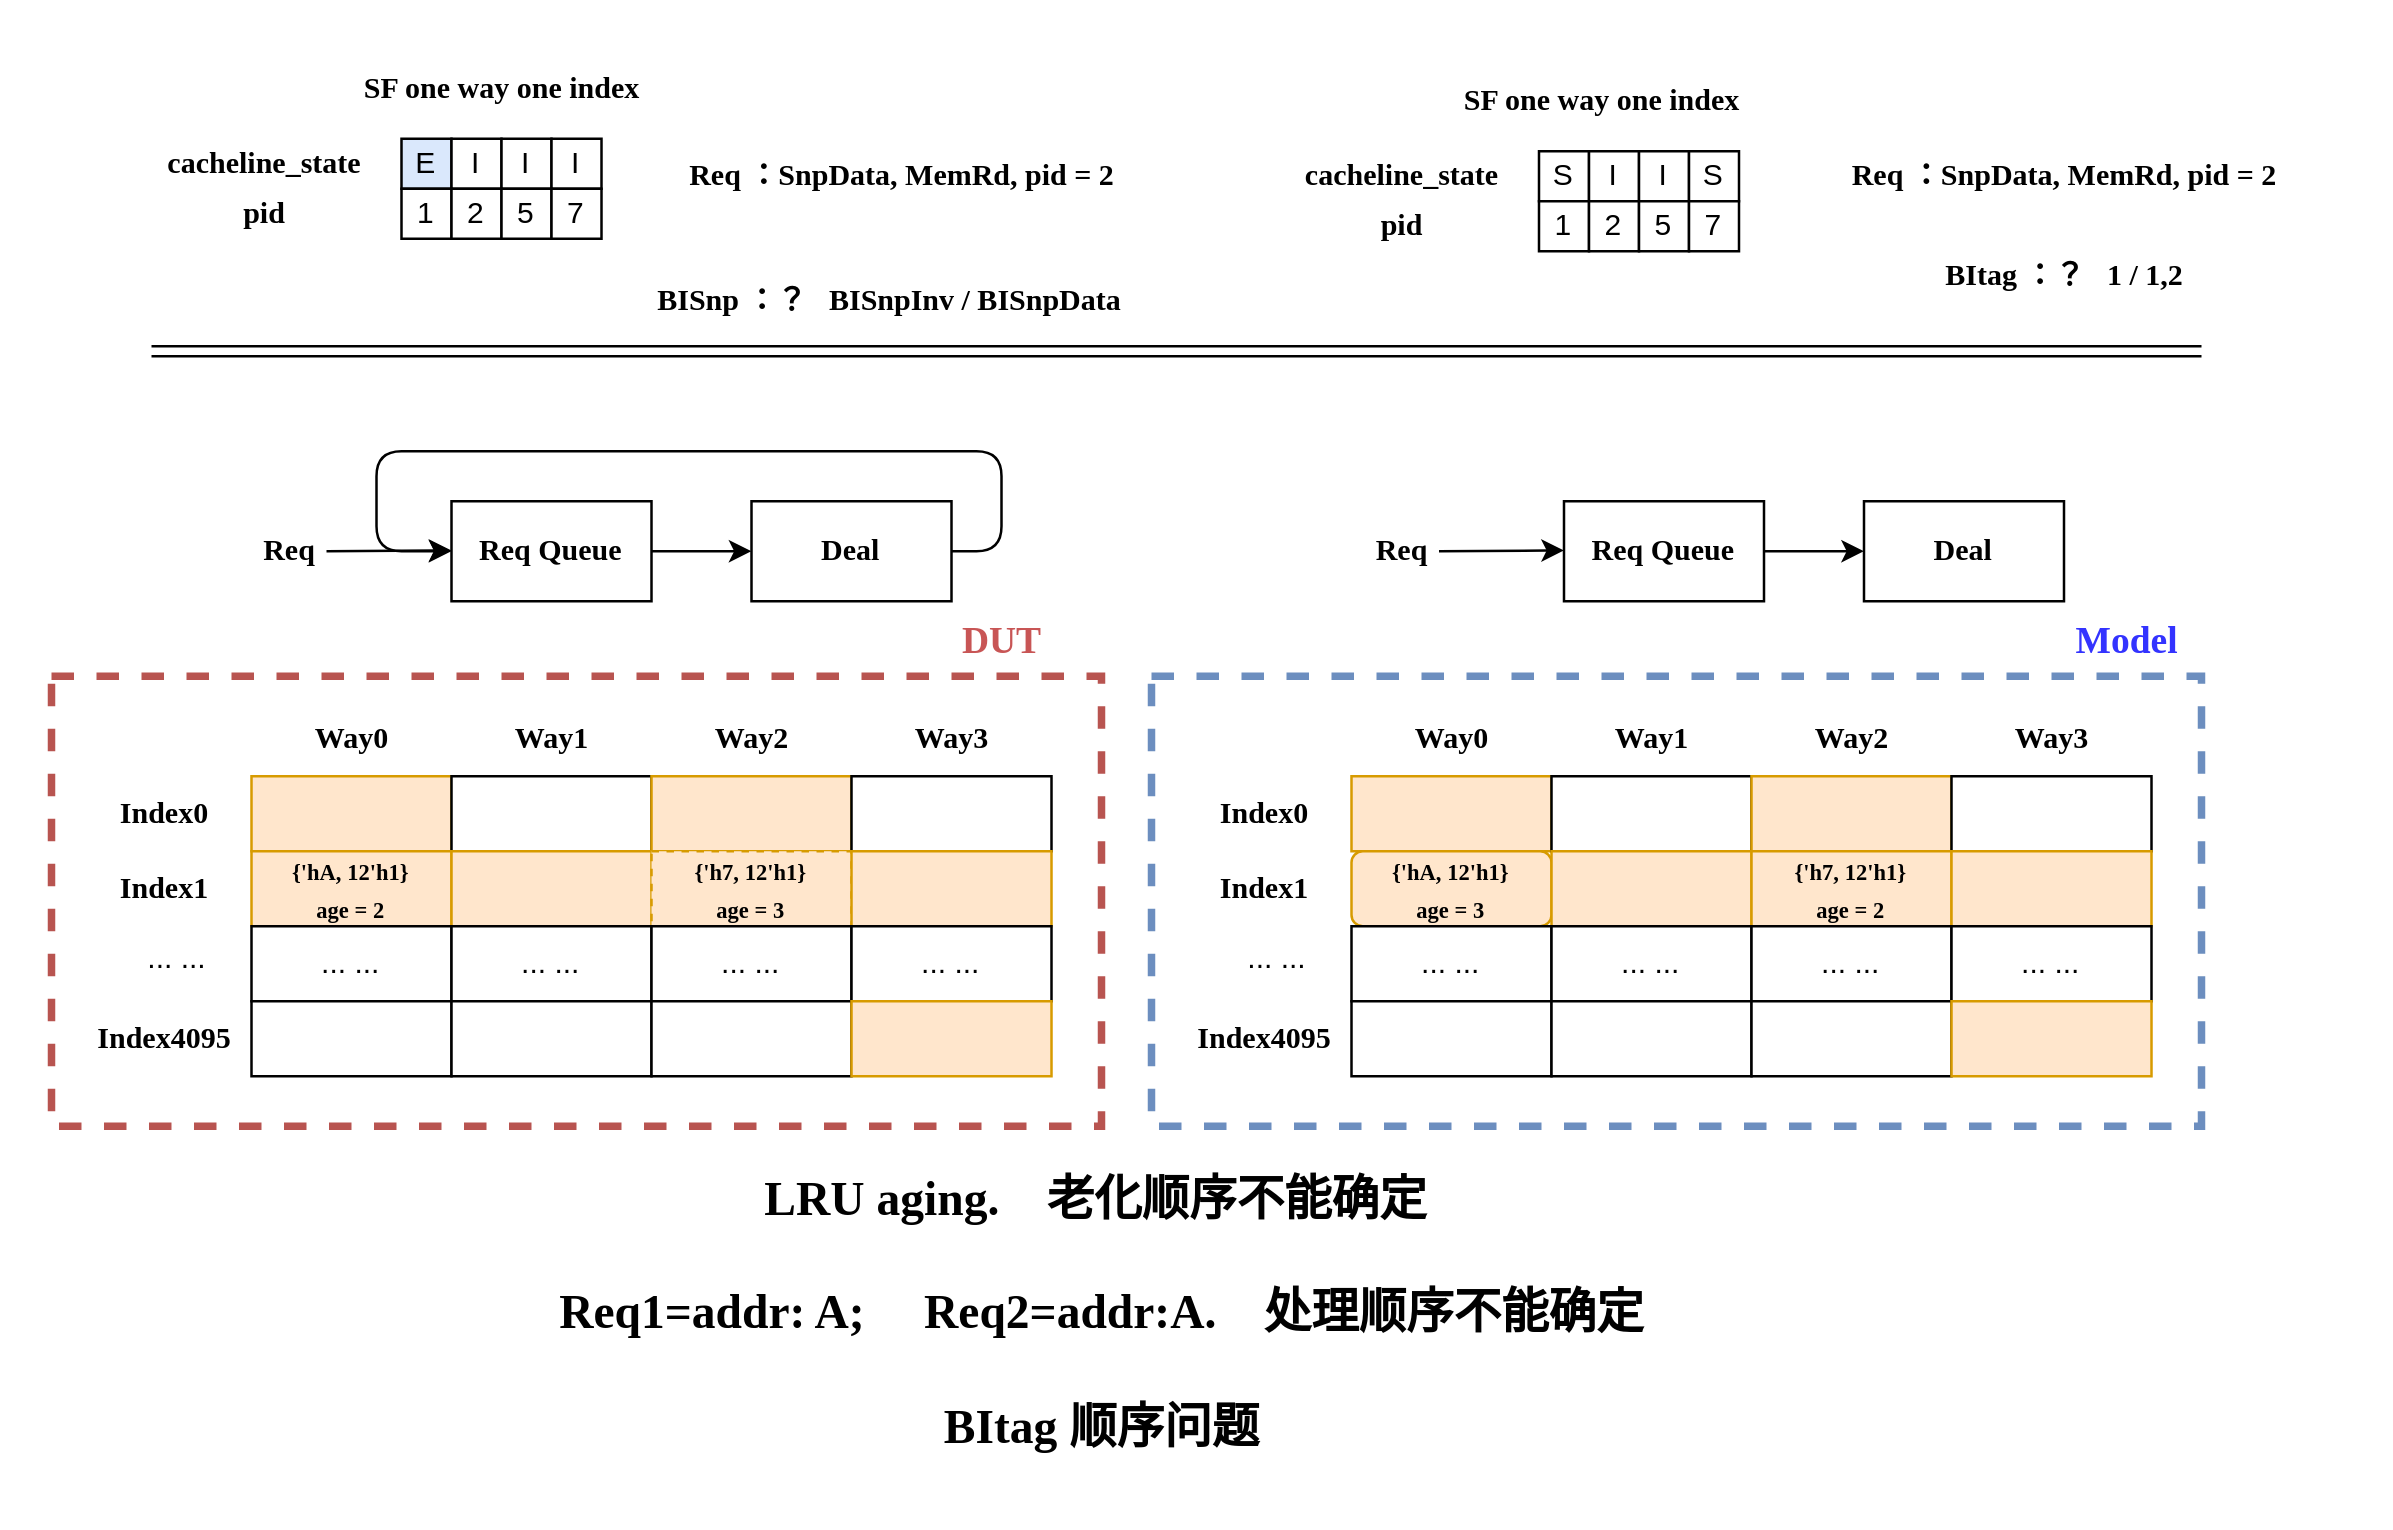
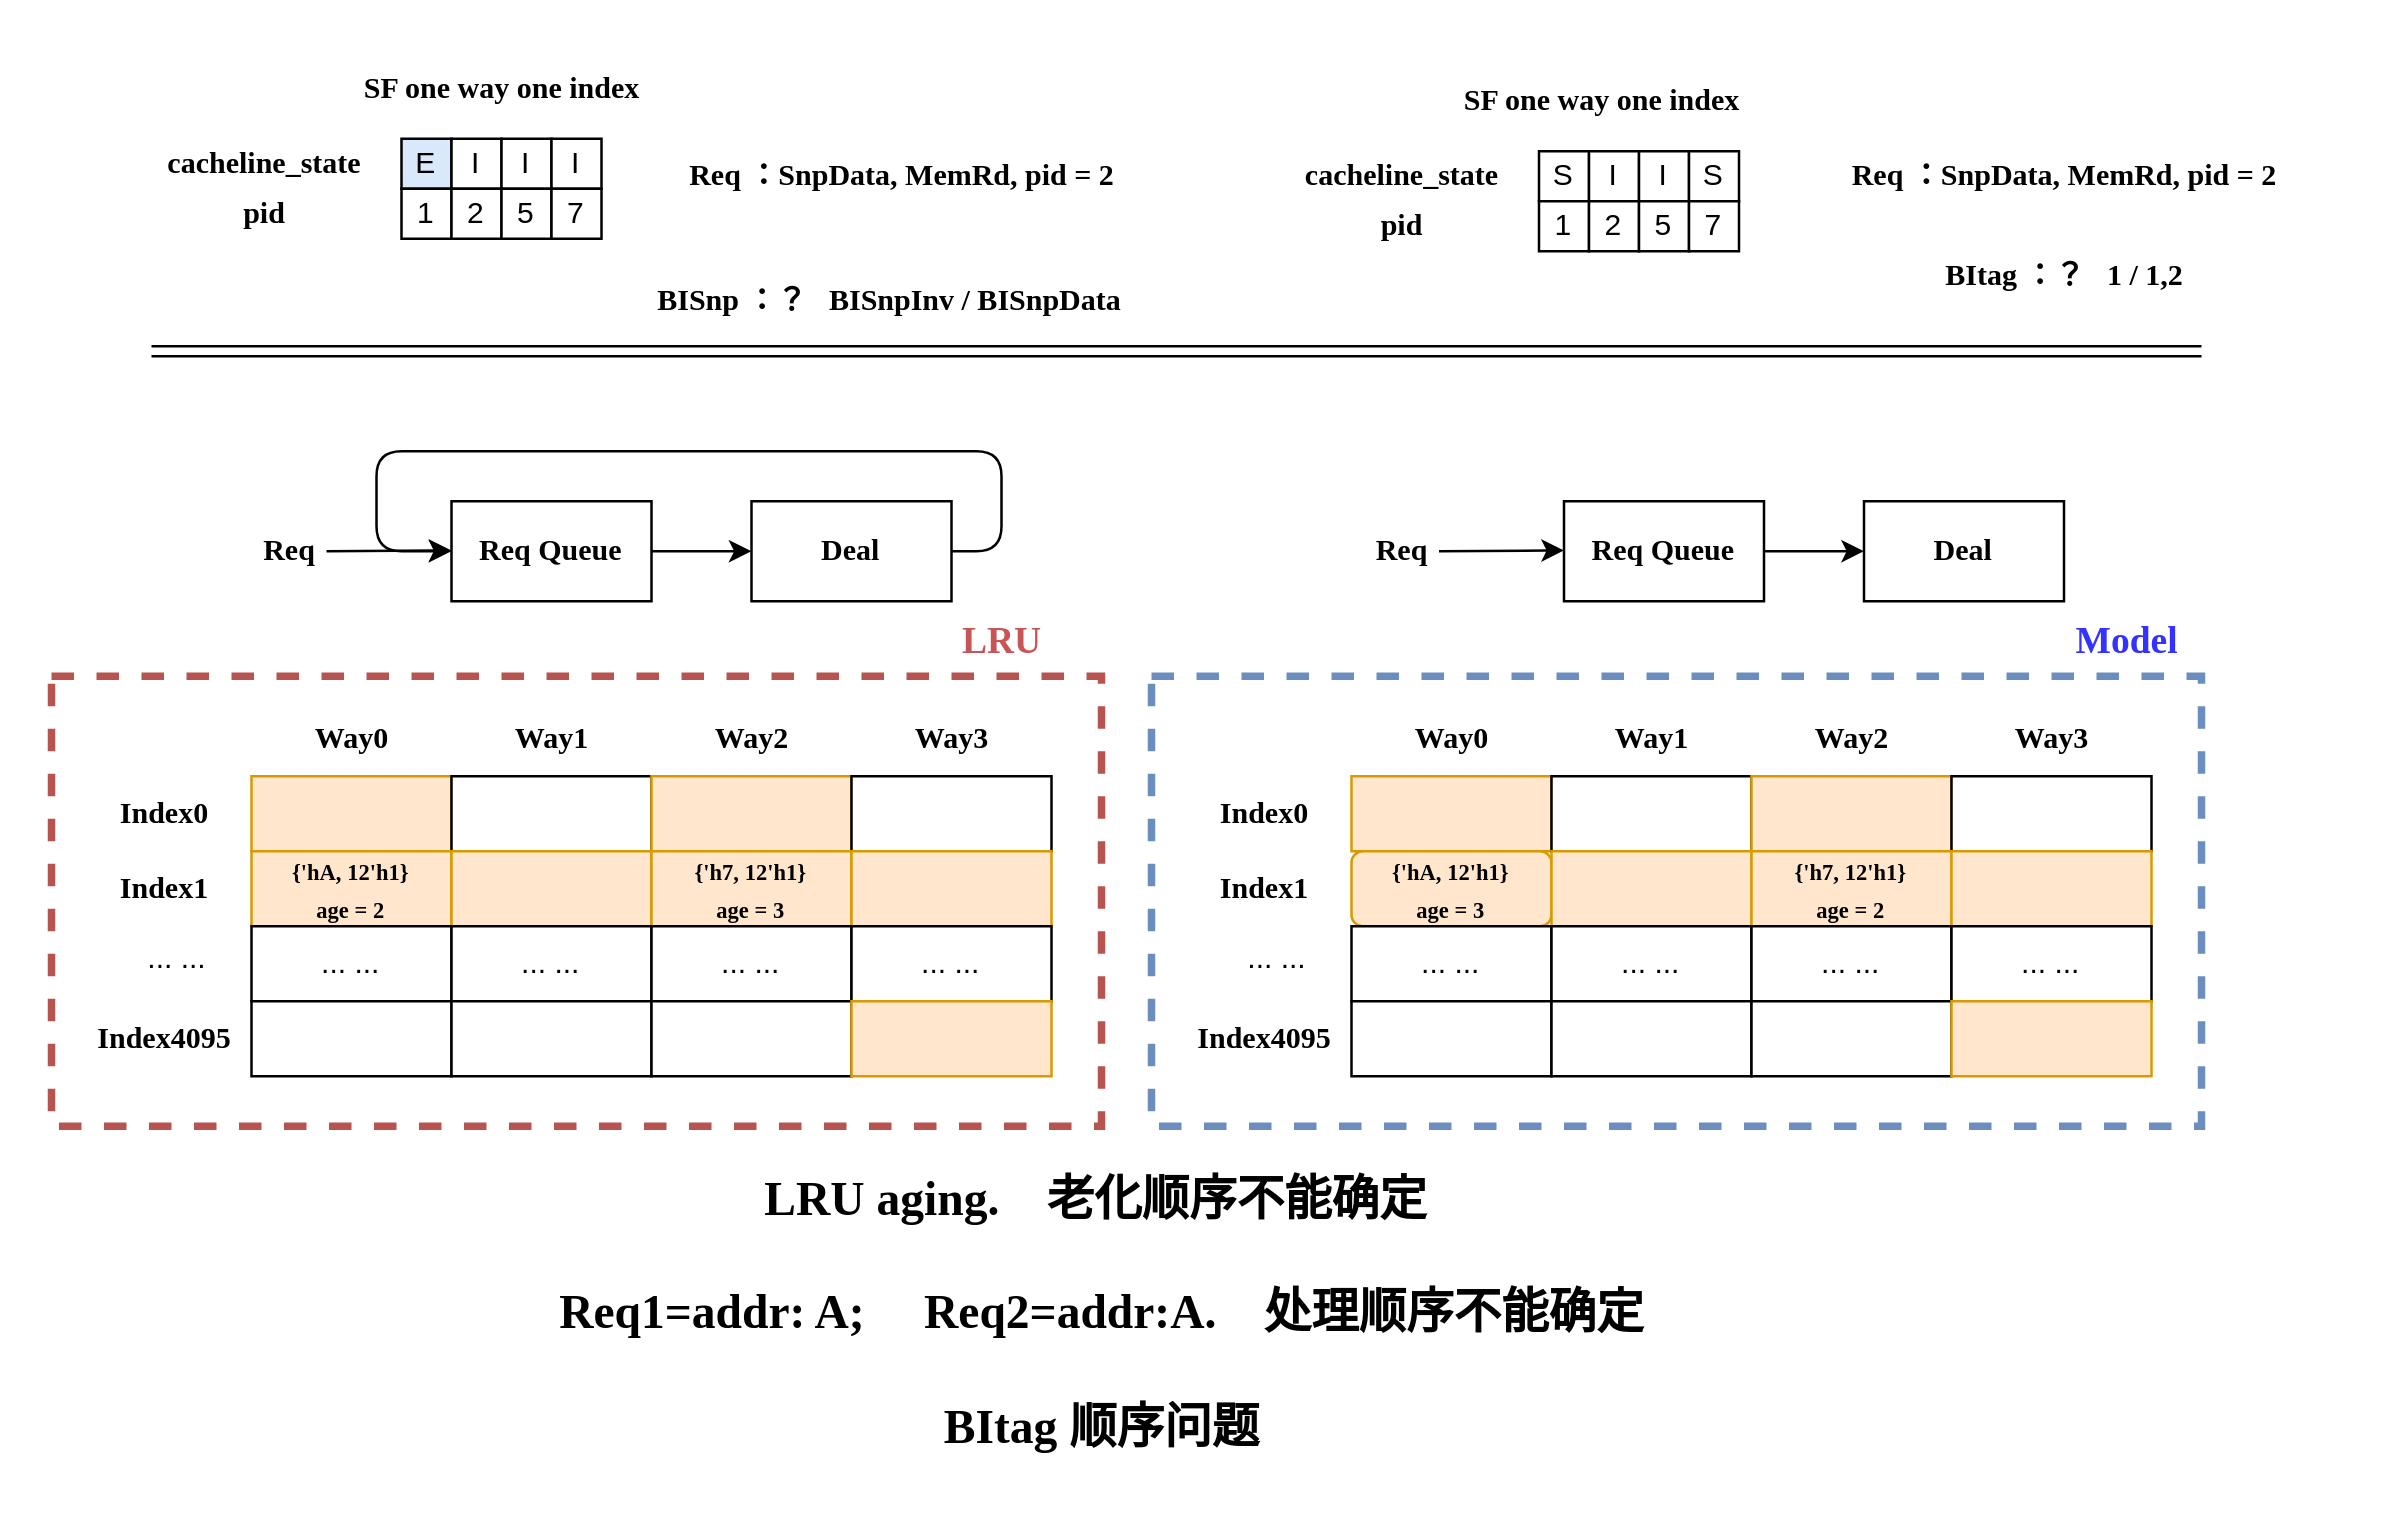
node "DUT": label "DUT" -> "LRU"
node "{'h7, 12'h1} age = 3": style dashed -> solid
